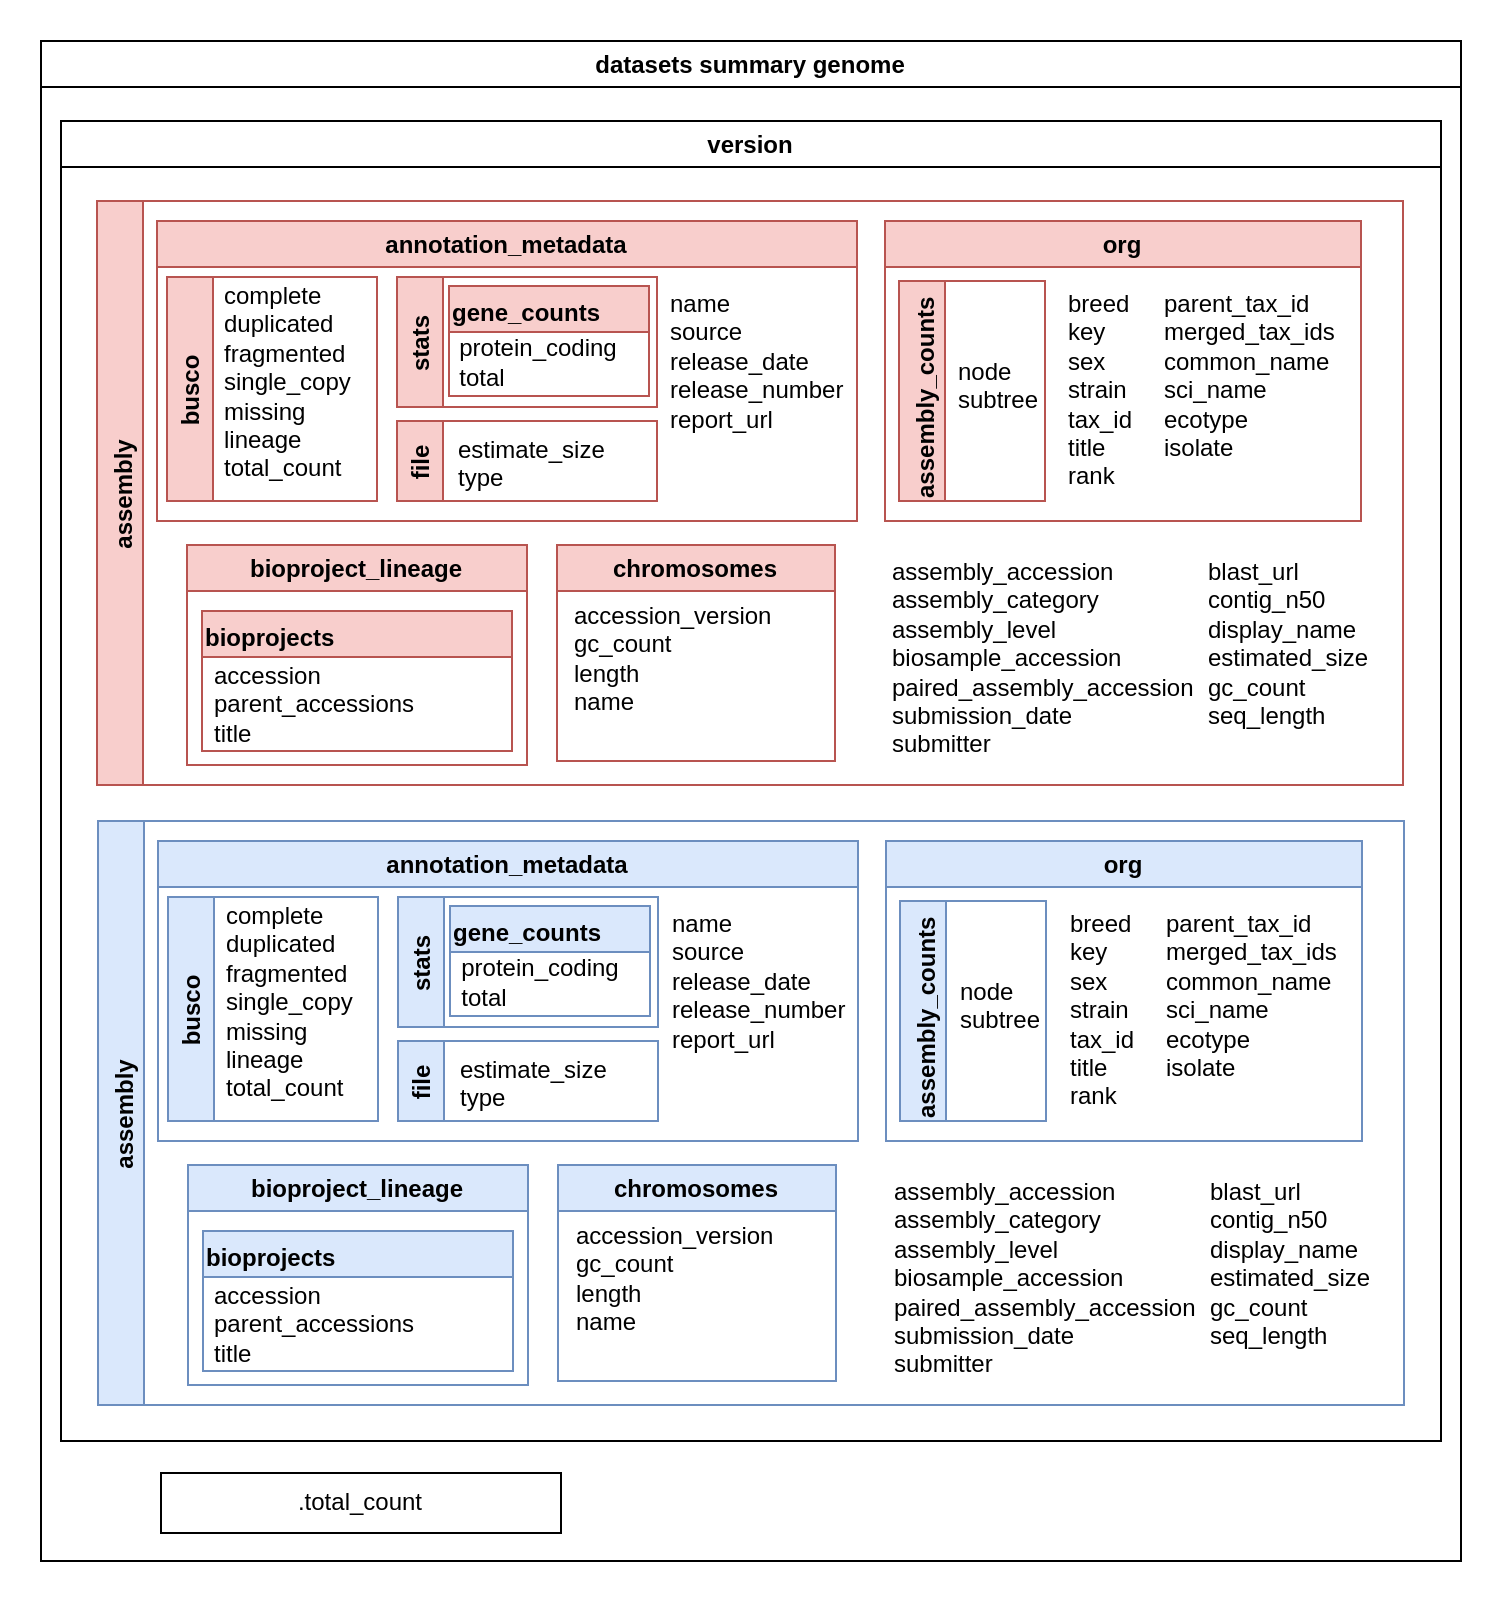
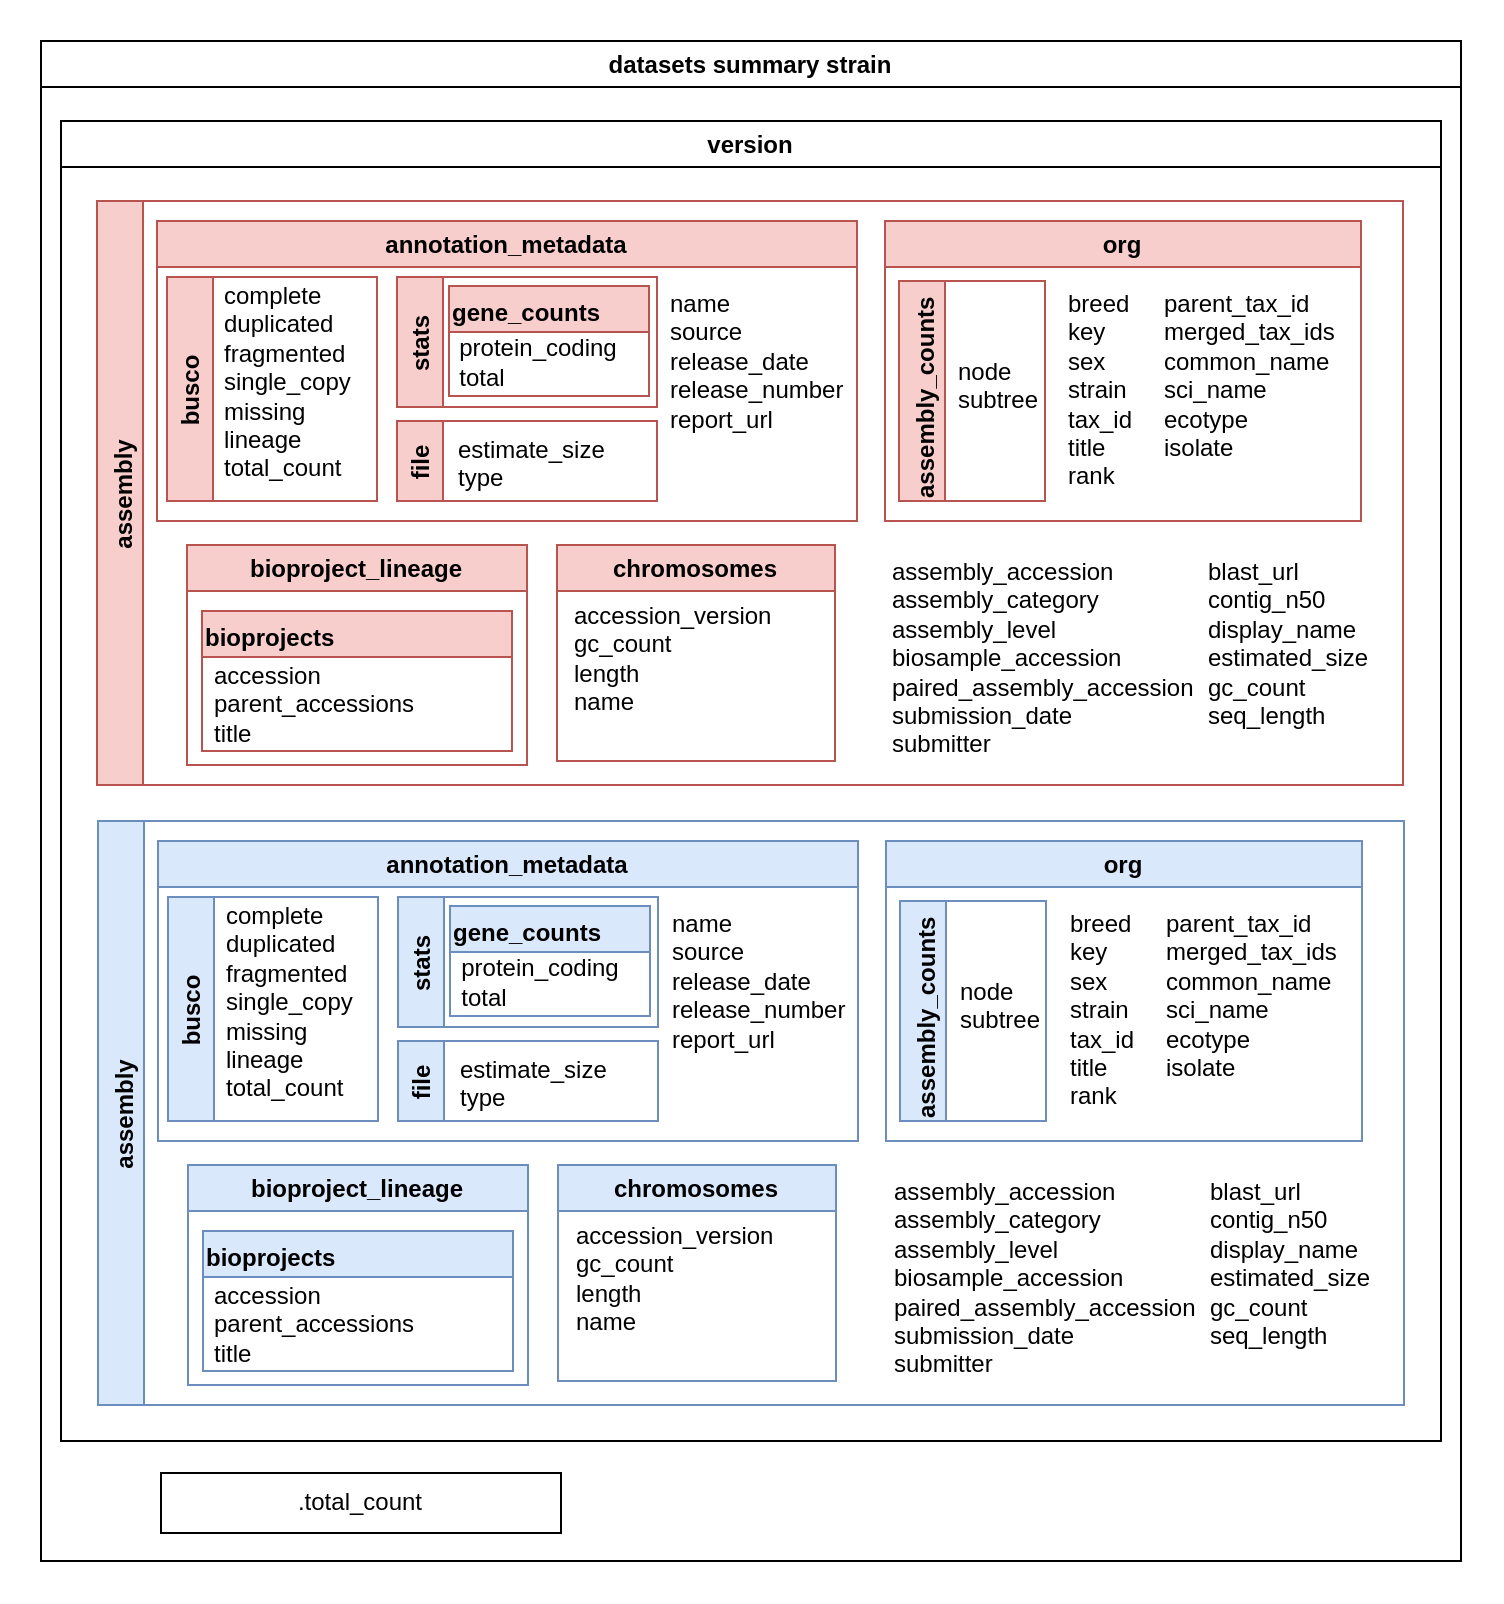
node "datasets summary genome": label "datasets summary genome" -> "datasets summary strain"
